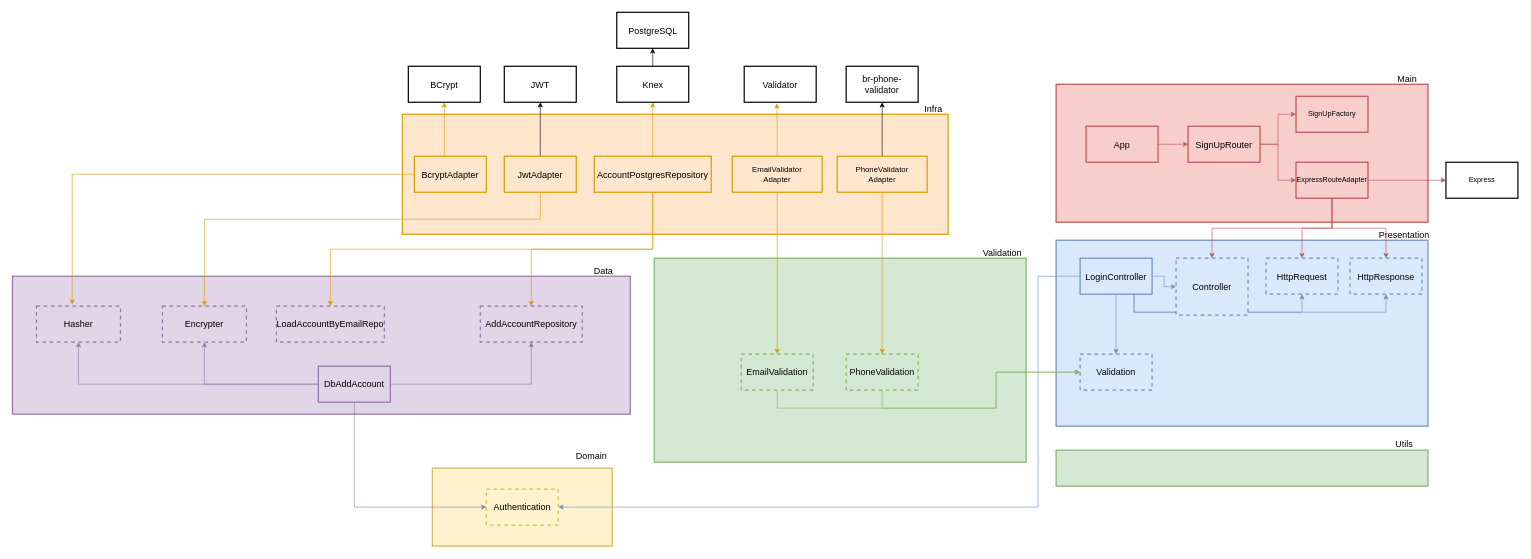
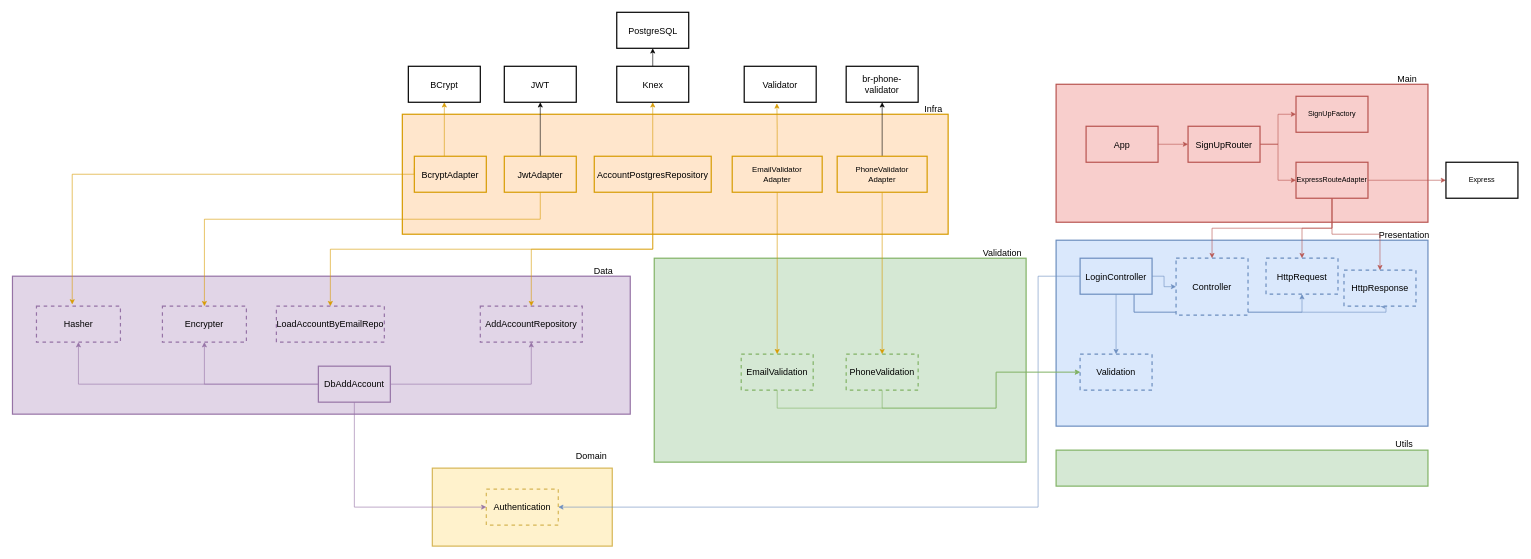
node "HttpResponse": moved (1386, 276) -> (1380, 288)
